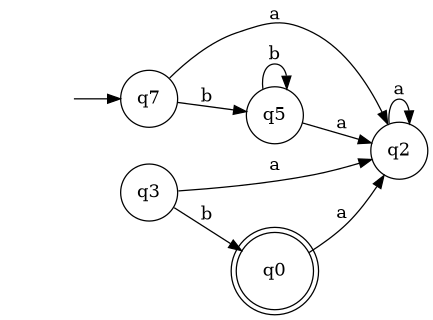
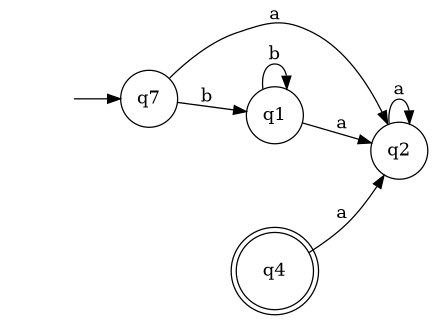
node "q5": label "q5" -> "q1"
node "q3": removed
node "q0": label "q0" -> "q4"
